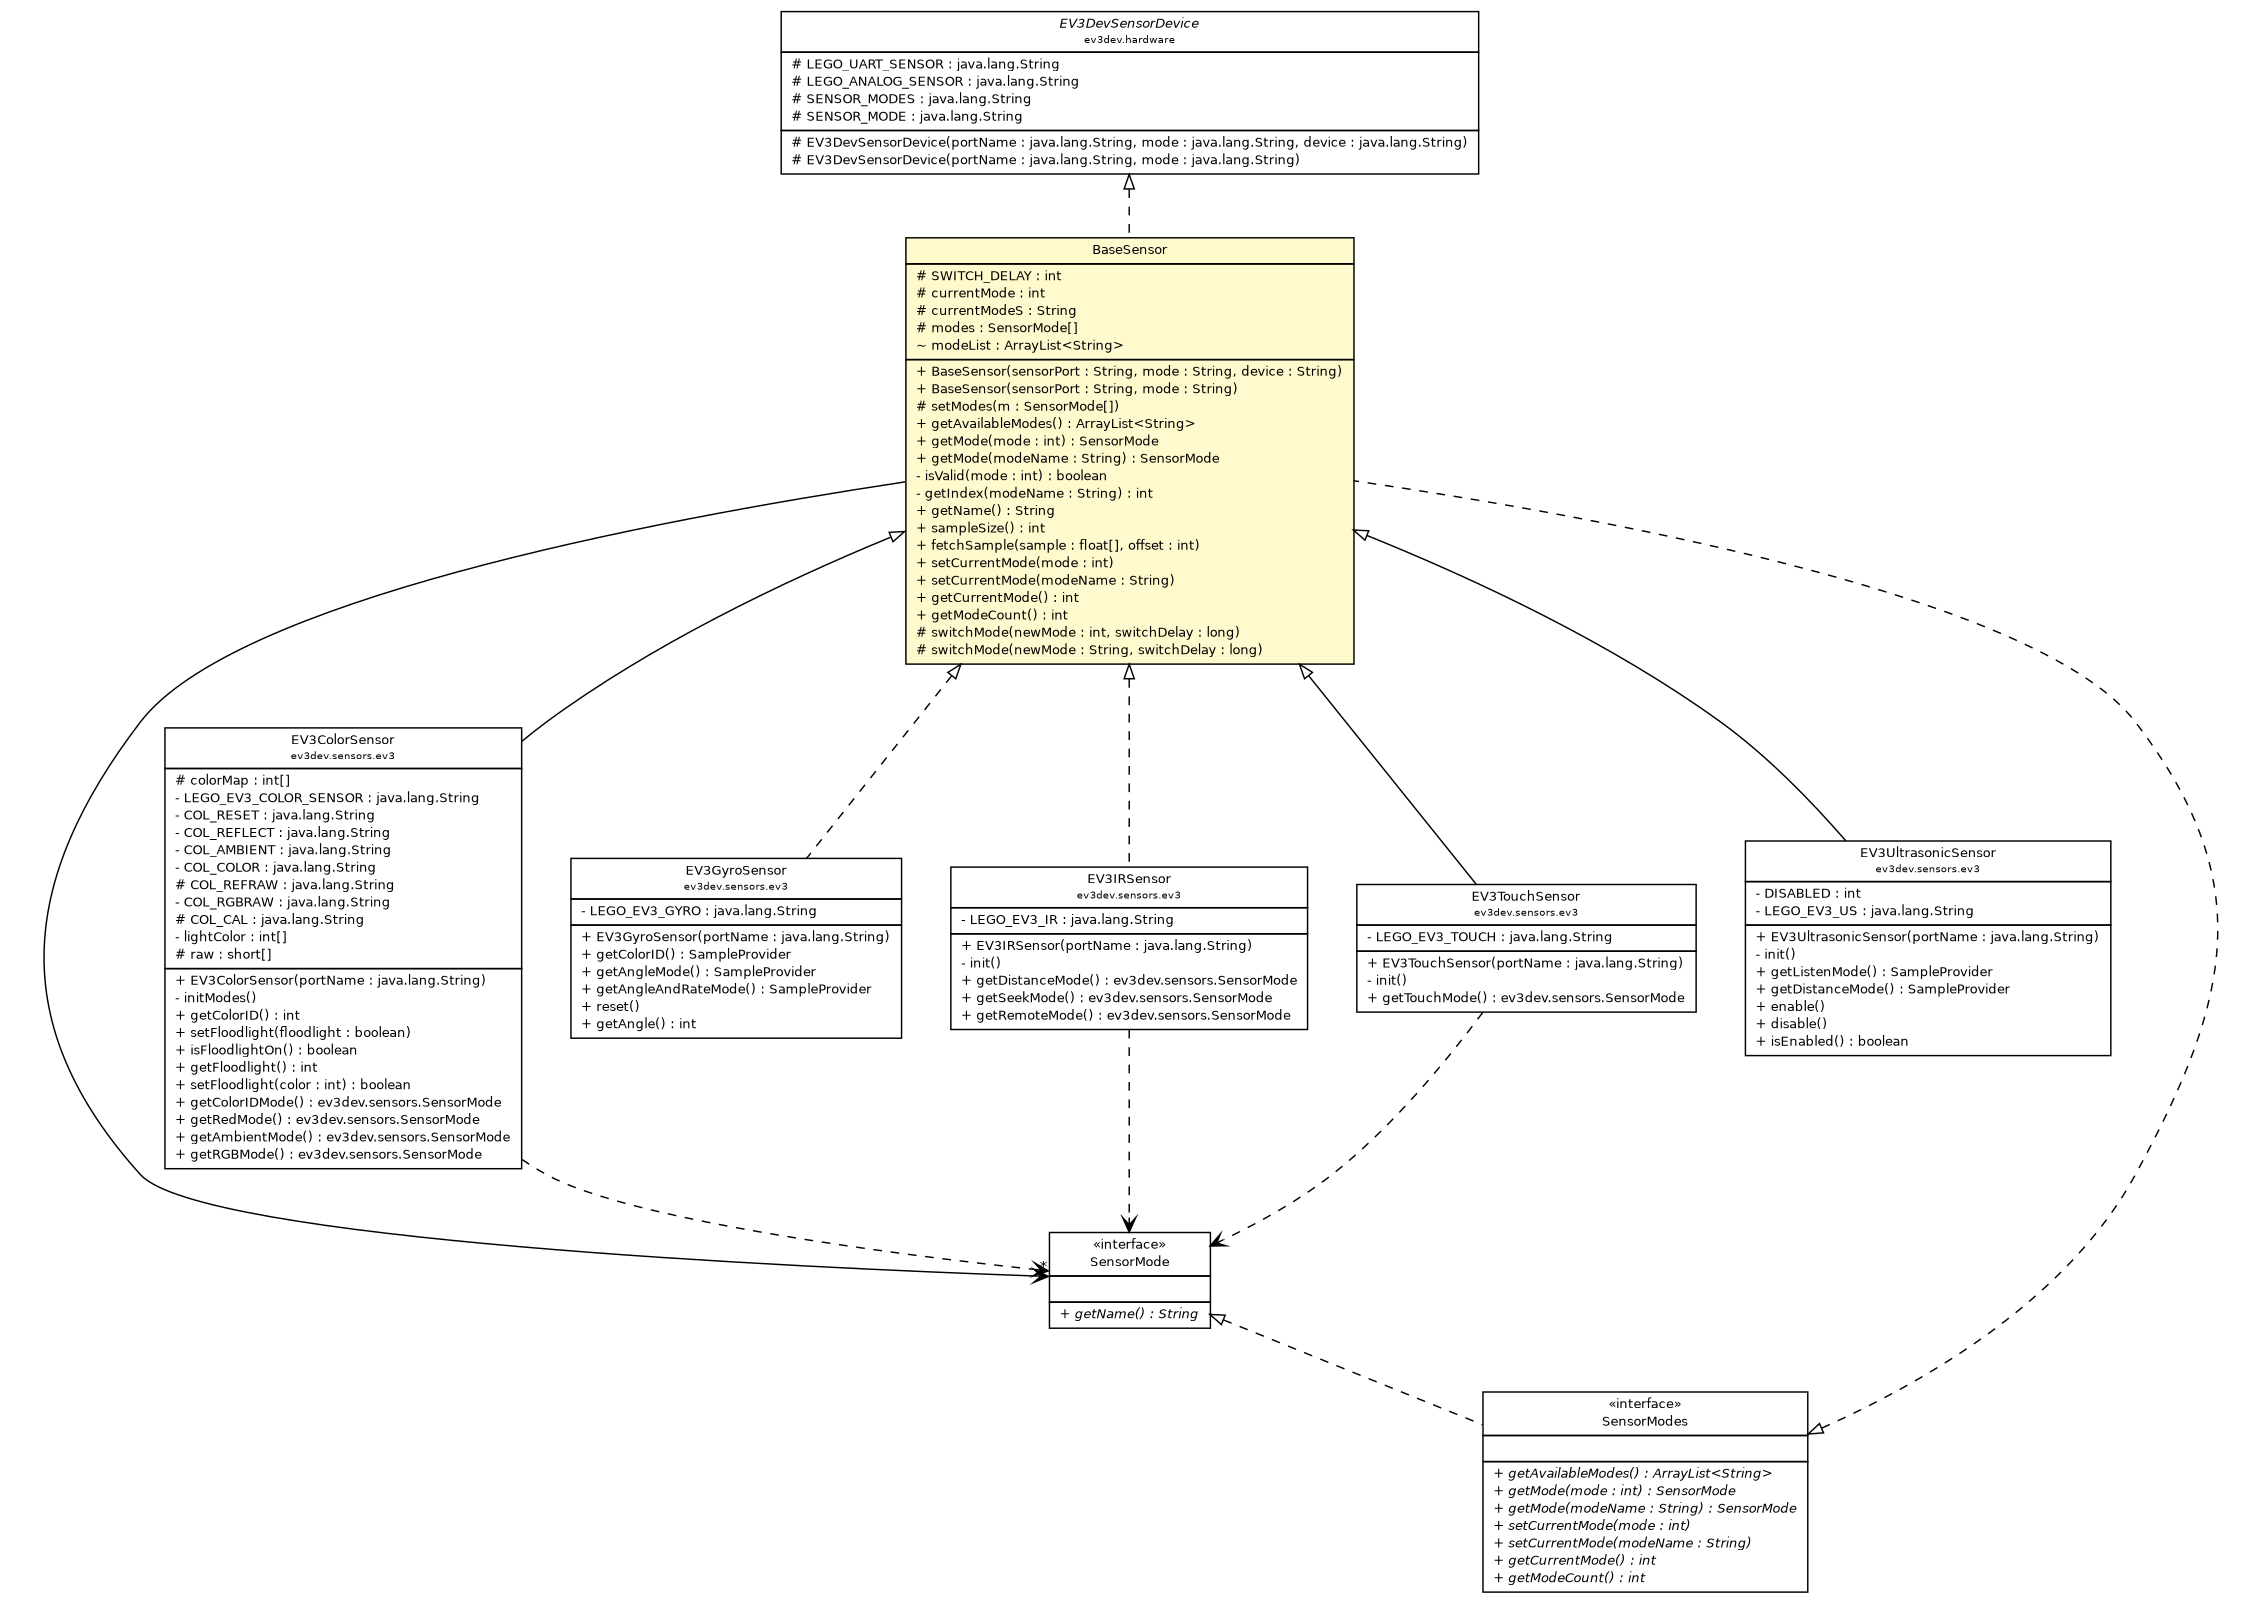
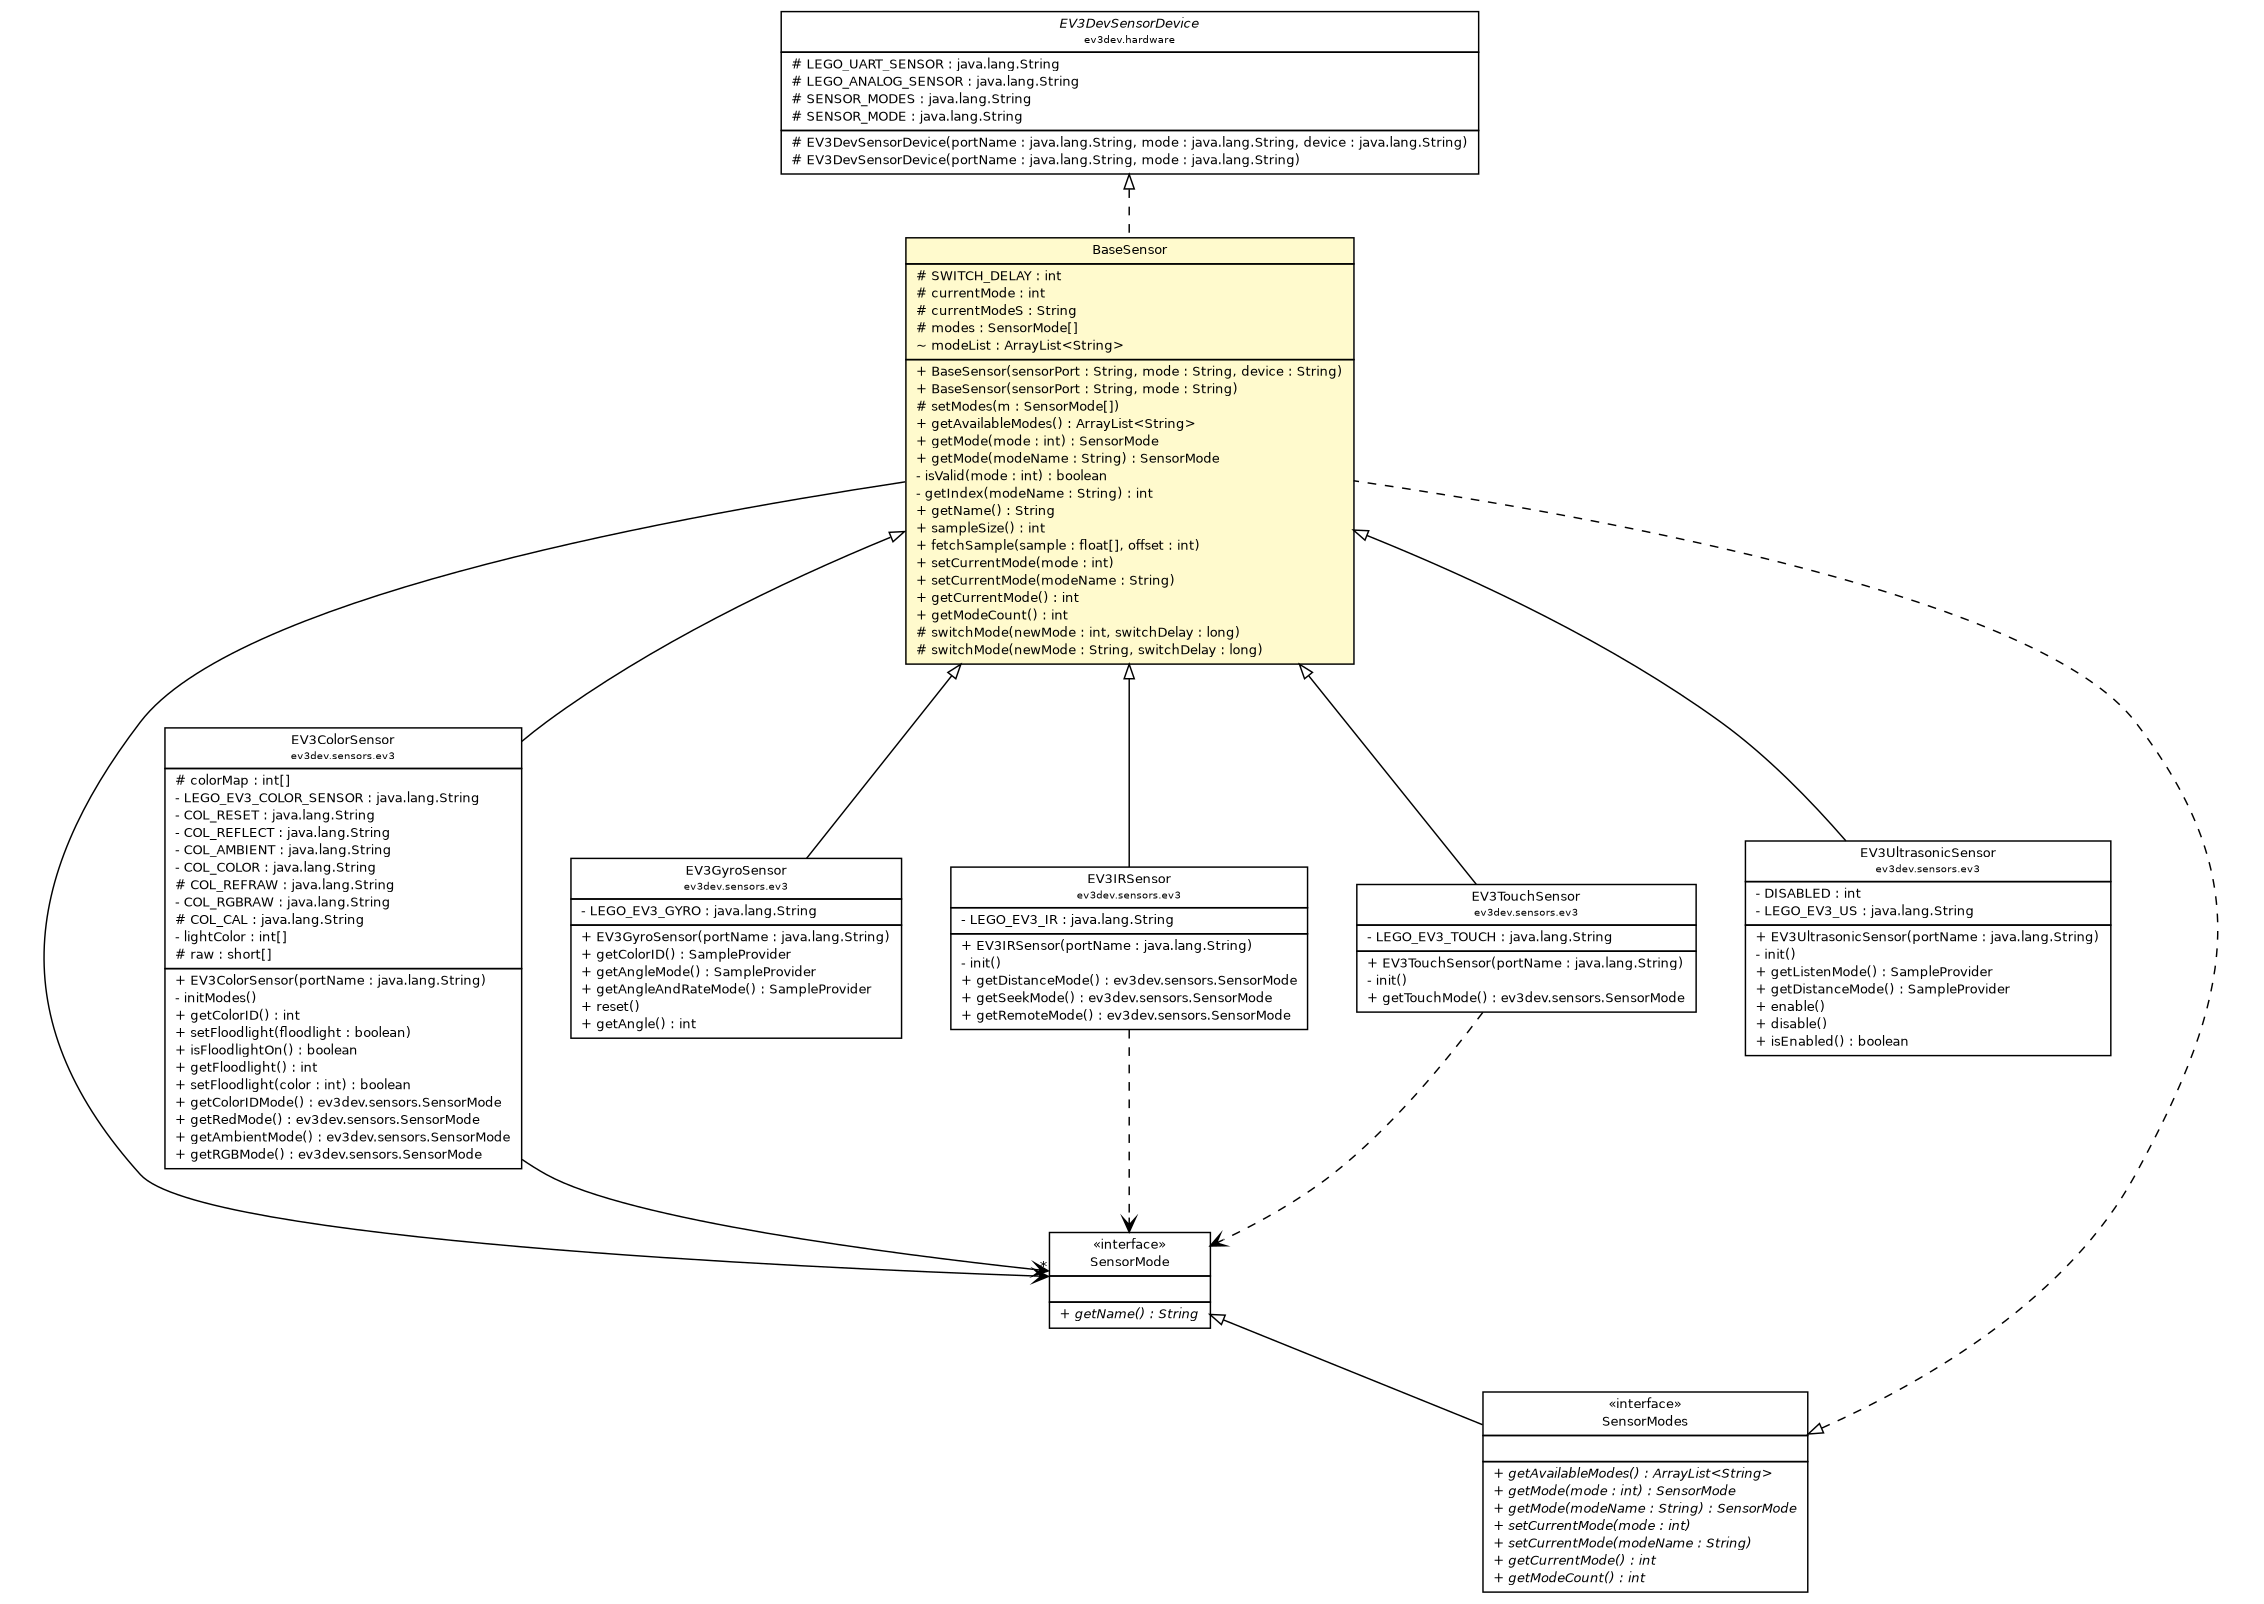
edge "EV3GyroSensor" -> "BaseSensor": style dashed -> solid
edge "EV3IRSensor" -> "BaseSensor": style dashed -> solid
edge "EV3ColorSensor" -> "SensorMode": style dashed -> solid
edge "SensorModes" -> "SensorMode": style dashed -> solid
